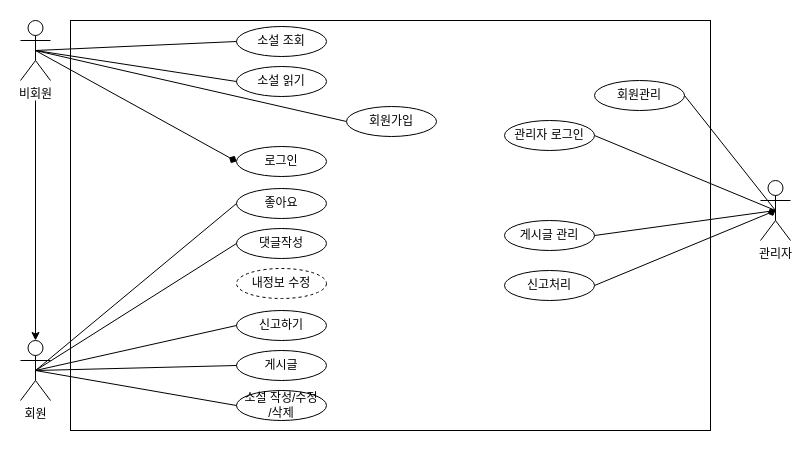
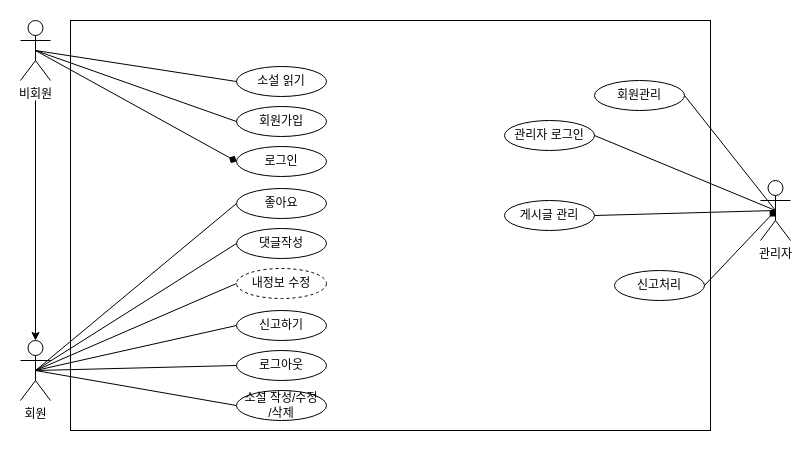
node "소설 조회": removed
edge "소설 조회" -- "비회원": removed
node "회원가입": moved (392, 122) -> (282, 122)
node "게시글 관리": moved (550, 236) -> (550, 216)
node "신고처리": moved (550, 286) -> (660, 286)
edge "내정보 수정" -- "회원": added
node "게시글": label "게시글" -> "로그아웃"
